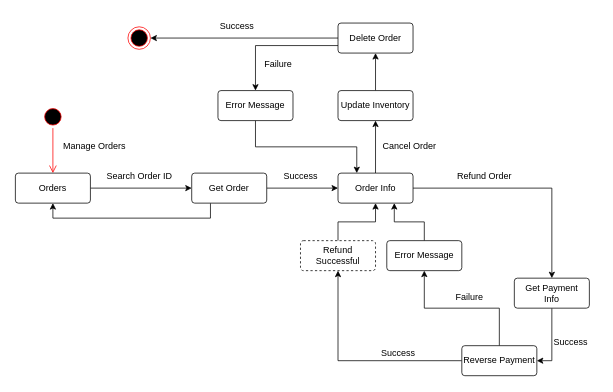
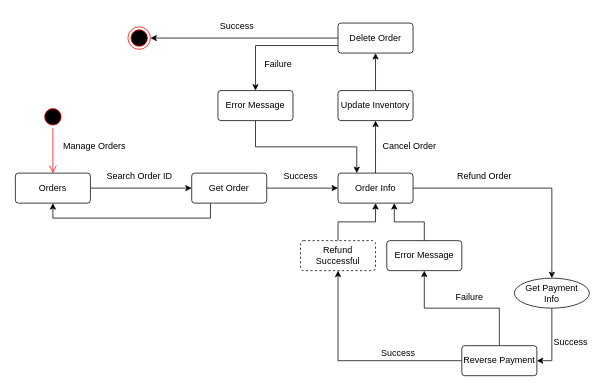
node "Get Payment Info": shape rounded rectangle -> ellipse
